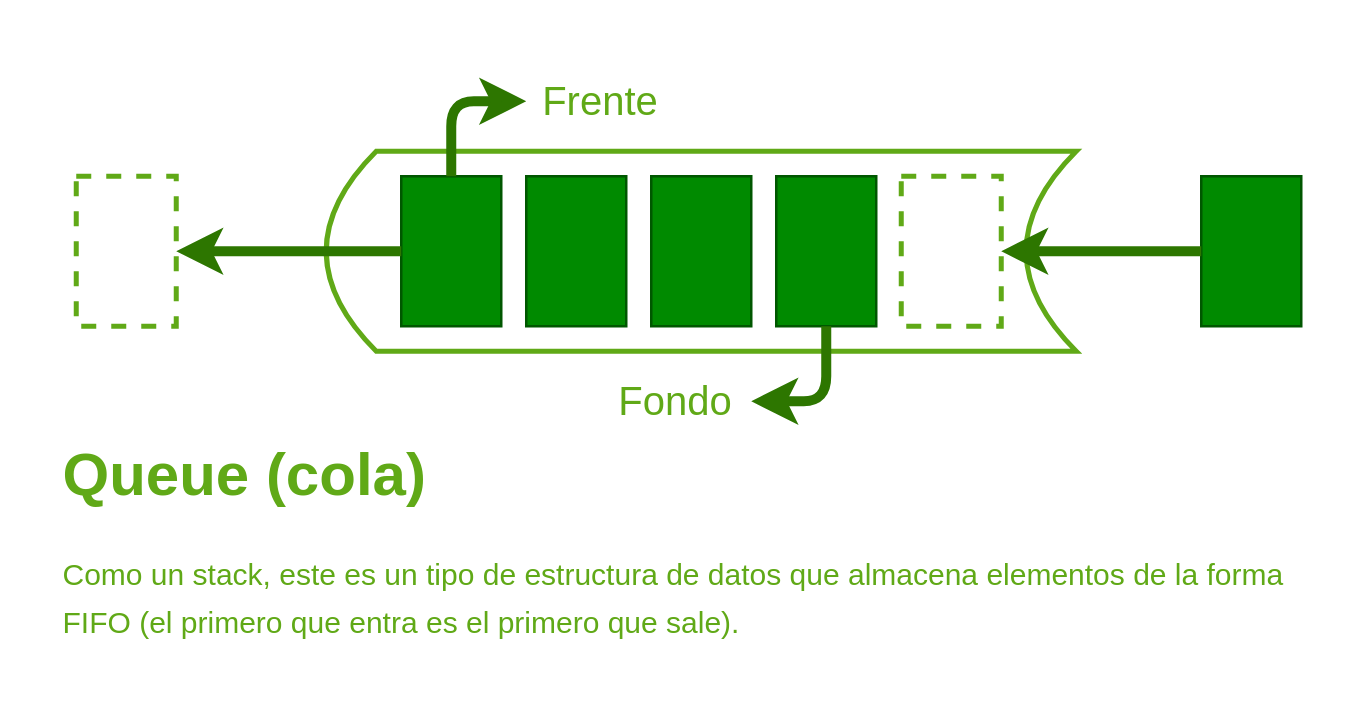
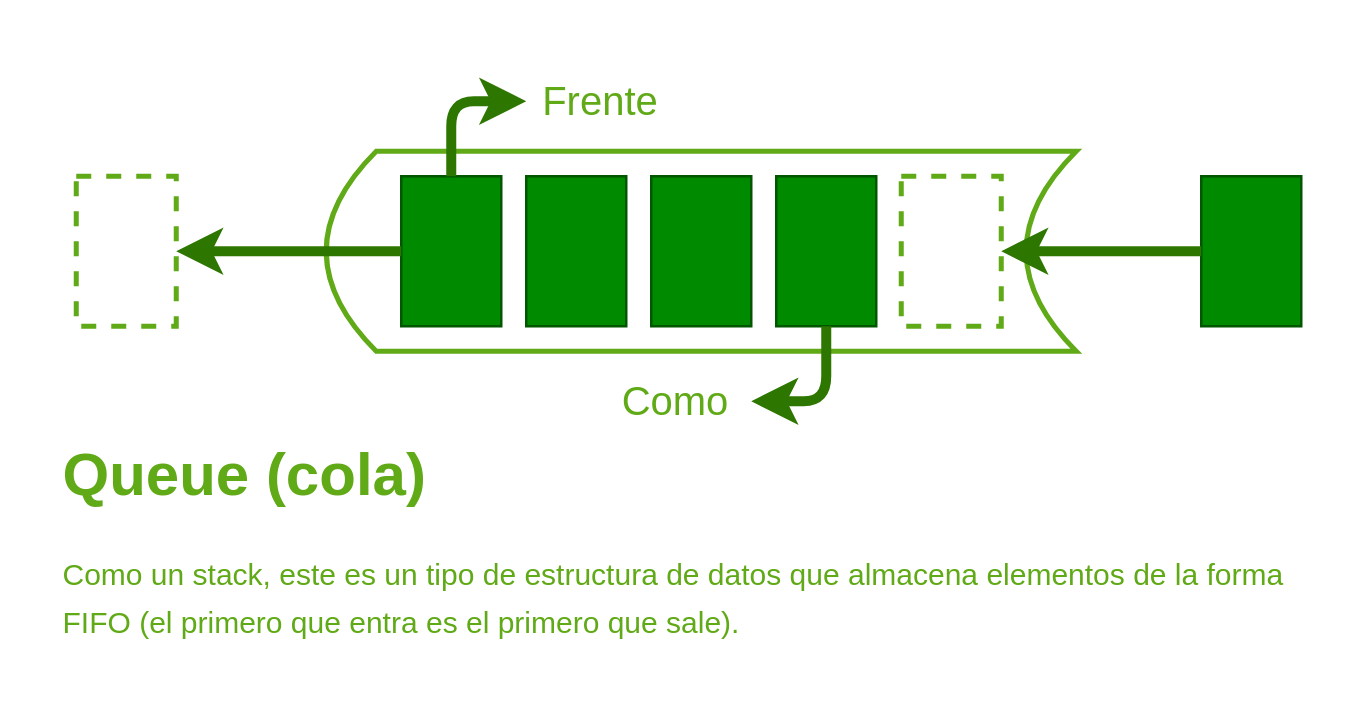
node "Fondo": label "Fondo" -> "Como"
